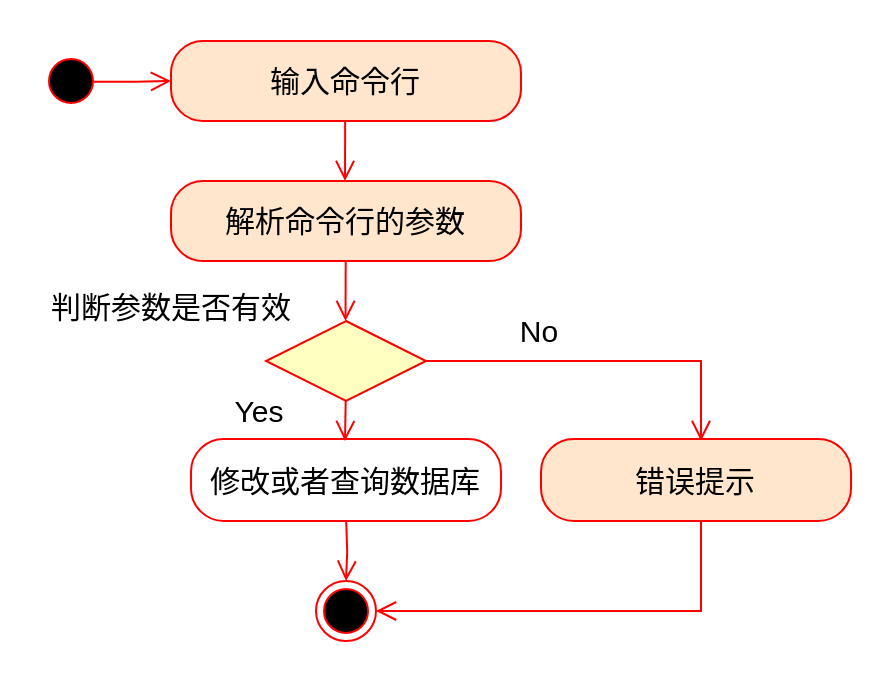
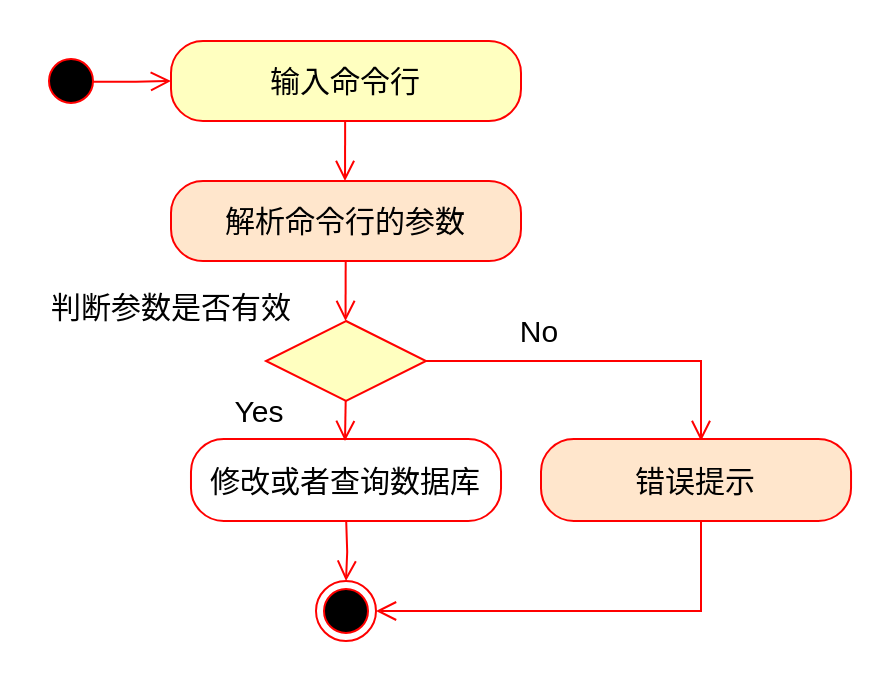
node "输入命令行": fillcolor #ffe6cc -> #ffffc0
